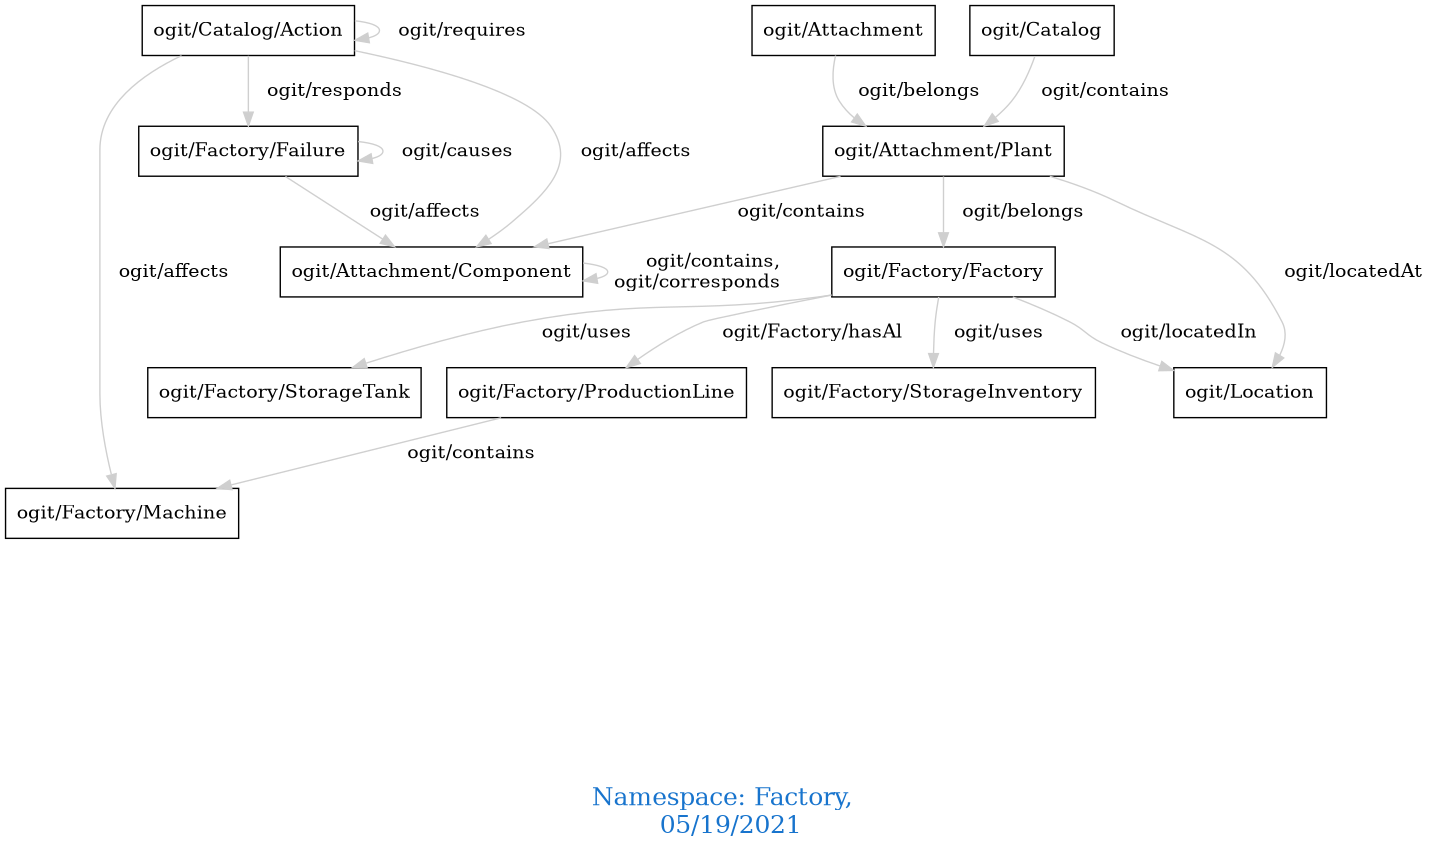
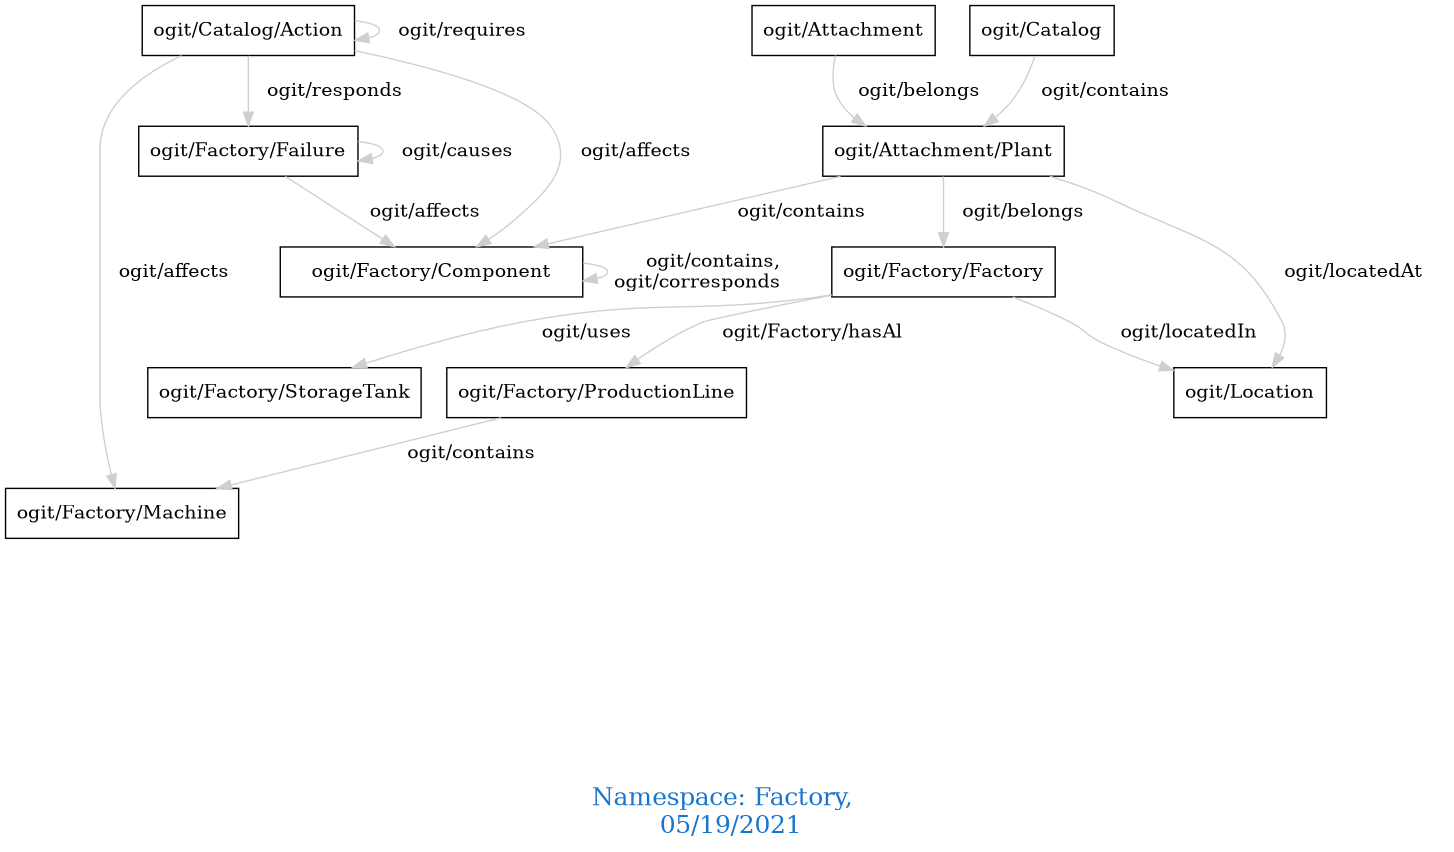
node "ogit/Attachment/Component": label "ogit/Attachment/Component" -> "ogit/Factory/Component"
node "ogit/Factory/StorageInventory": removed
